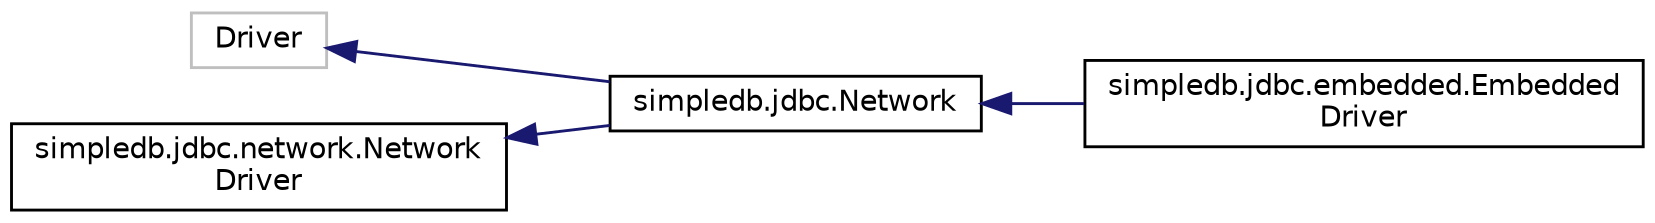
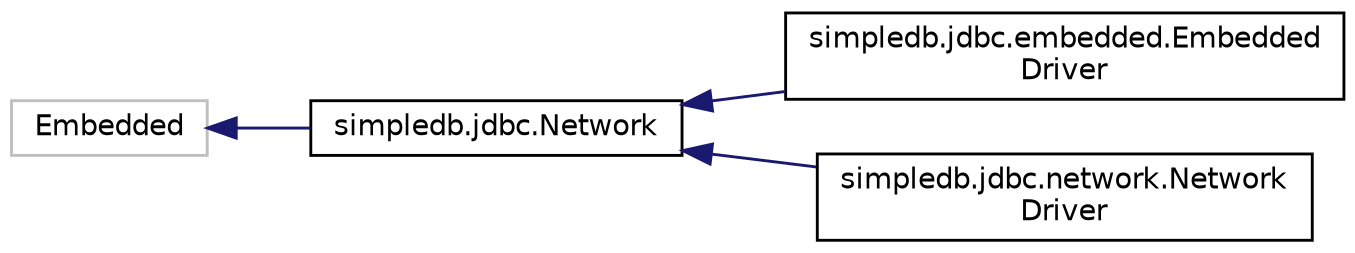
node "Driver": label "Driver" -> "Embedded"
edge "simpledb.jdbc.Network" -> "simpledb.jdbc.network.Network Driver": reversed
